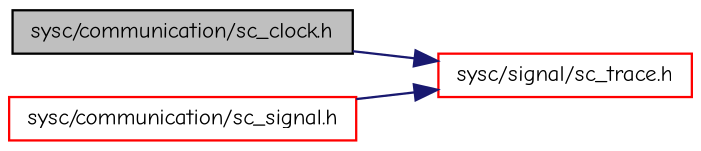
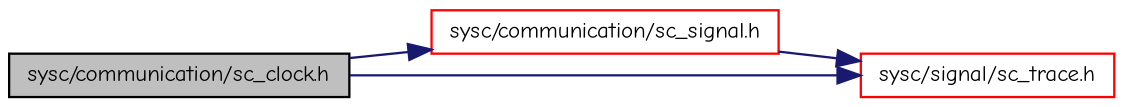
edge "sysc/communication/sc_clock.h" -> "sysc/communication/sc_signal.h": added
